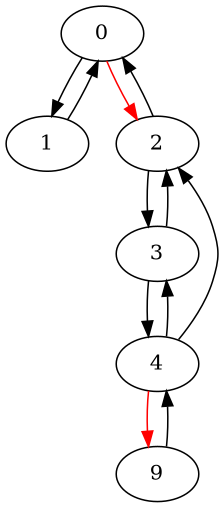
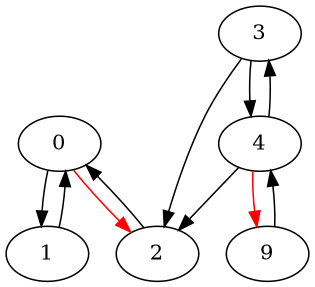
edge "2" -> "3": removed
